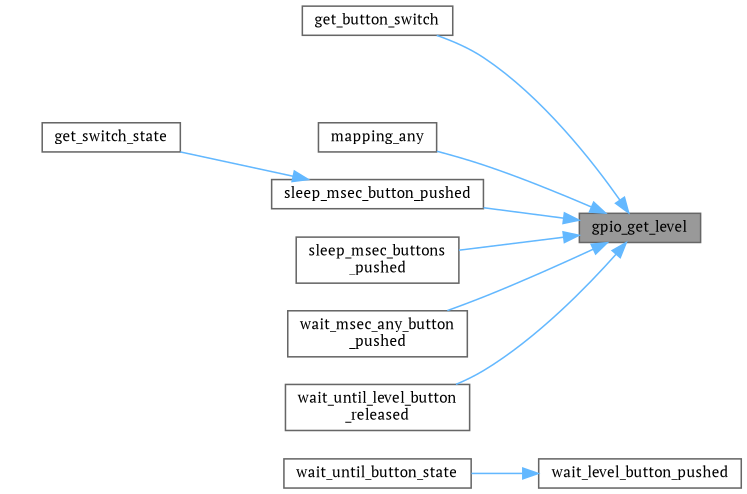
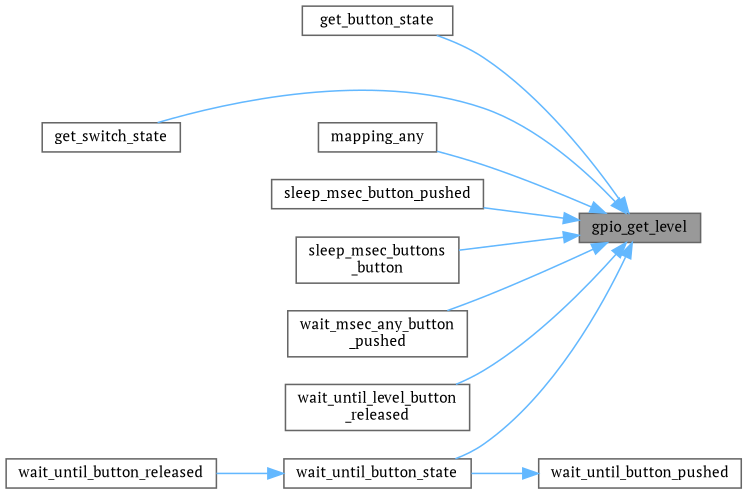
node "get_button_switch": label "get_button_switch" -> "get_button_state"
edge "get_switch_state" -> "sleep_msec_button_pushed": now "get_switch_state" -> "gpio_get_level"
node "sleep_msec_buttons _pushed": label "sleep_msec_buttons _pushed" -> "sleep_msec_buttons _button"
edge "wait_until_button_state" -> "gpio_get_level": added
node "wait_until_button_released": added
node "wait_level_button_pushed": label "wait_level_button_pushed" -> "wait_until_button_pushed"
